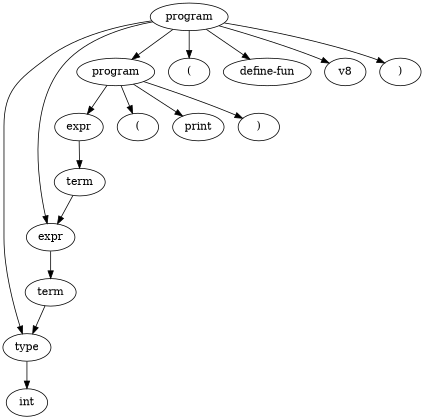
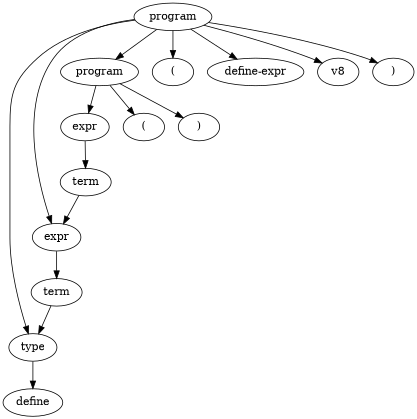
node "define-fun": label "define-fun" -> "define-expr"
node "print": removed
node "int": label "int" -> "define"
